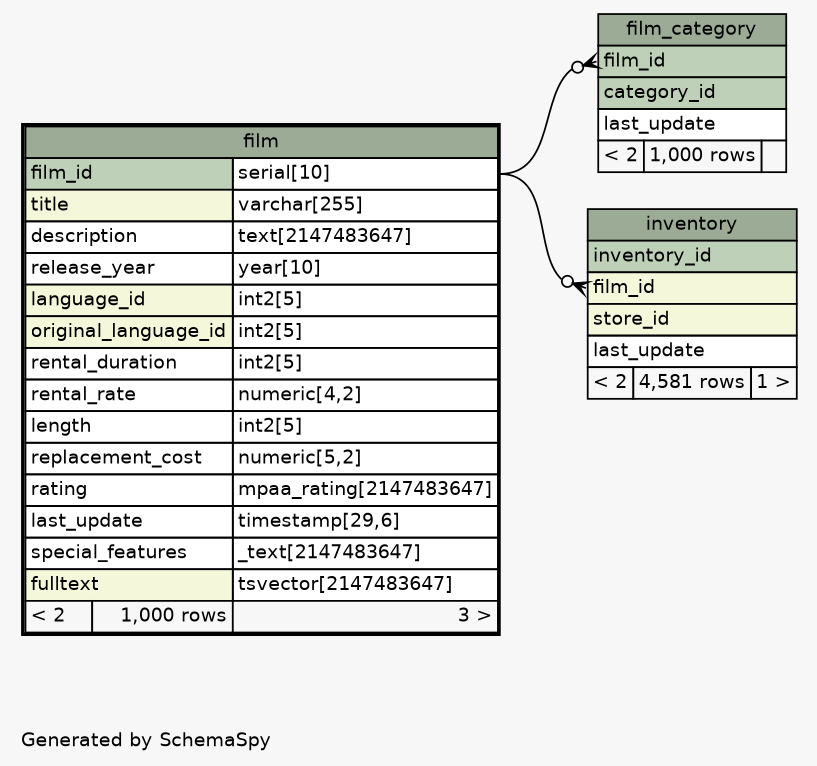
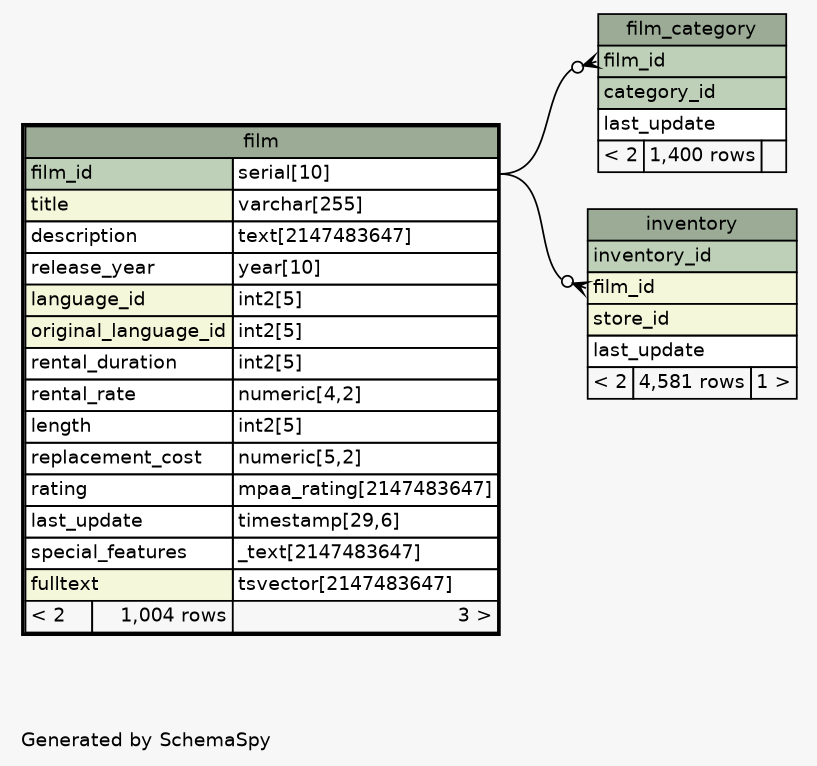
node "film_category": text "1,000 rows" -> "1,400 rows"
node "film": text "1,000 rows" -> "1,004 rows"
